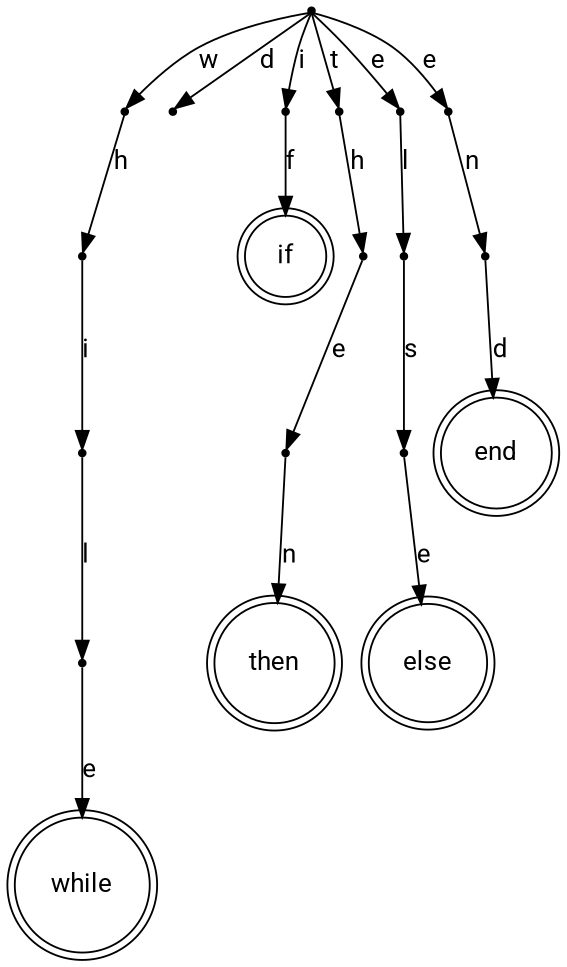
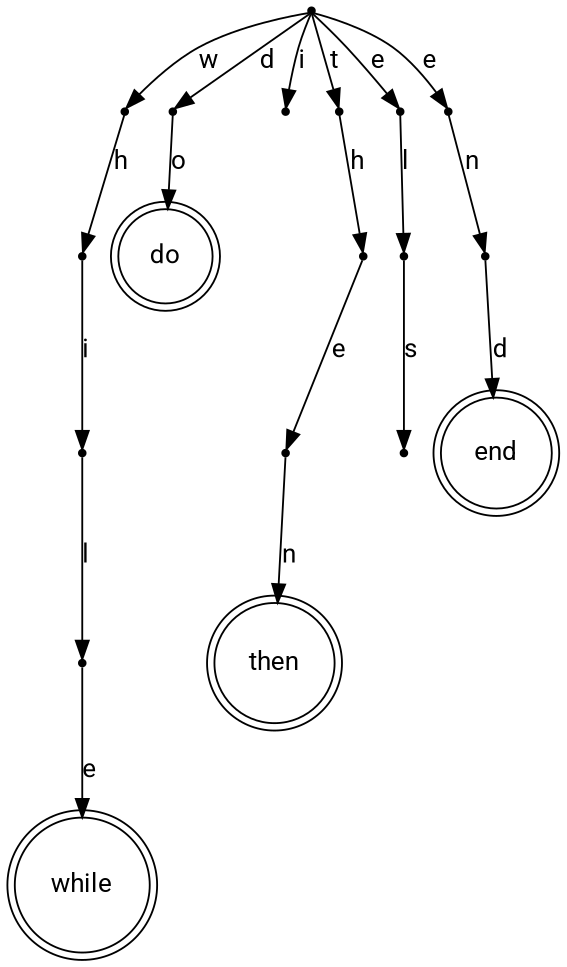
node "do": added
node "if": removed
node "else": removed
